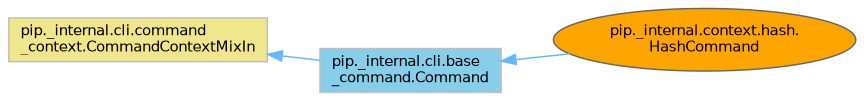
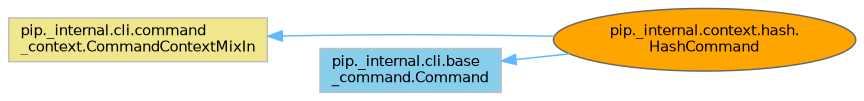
edge "pip._internal.cli.base _command.Command" -> "pip._internal.cli.command _context.CommandContextMixIn": now "pip._internal.context.hash. HashCommand" -> "pip._internal.cli.command _context.CommandContextMixIn"
